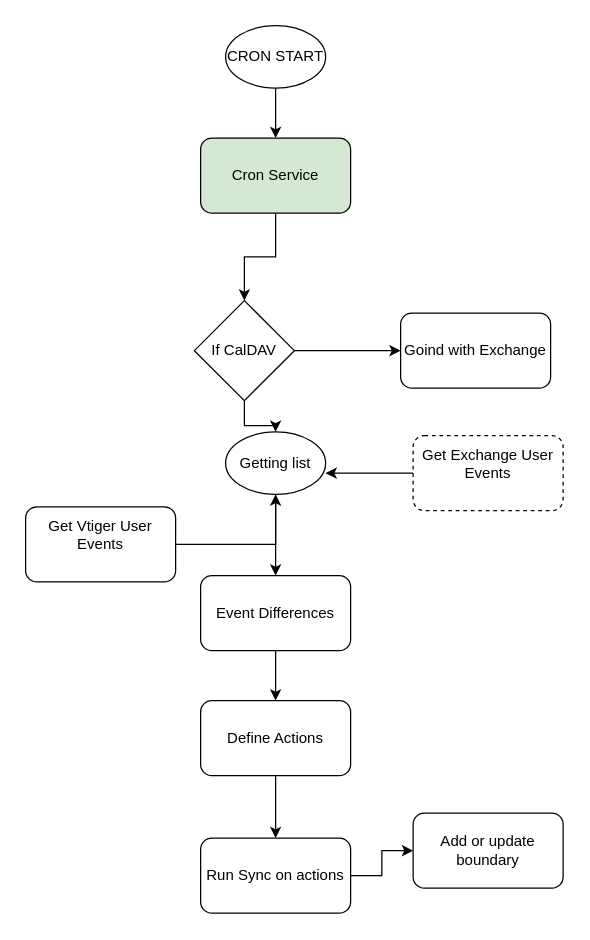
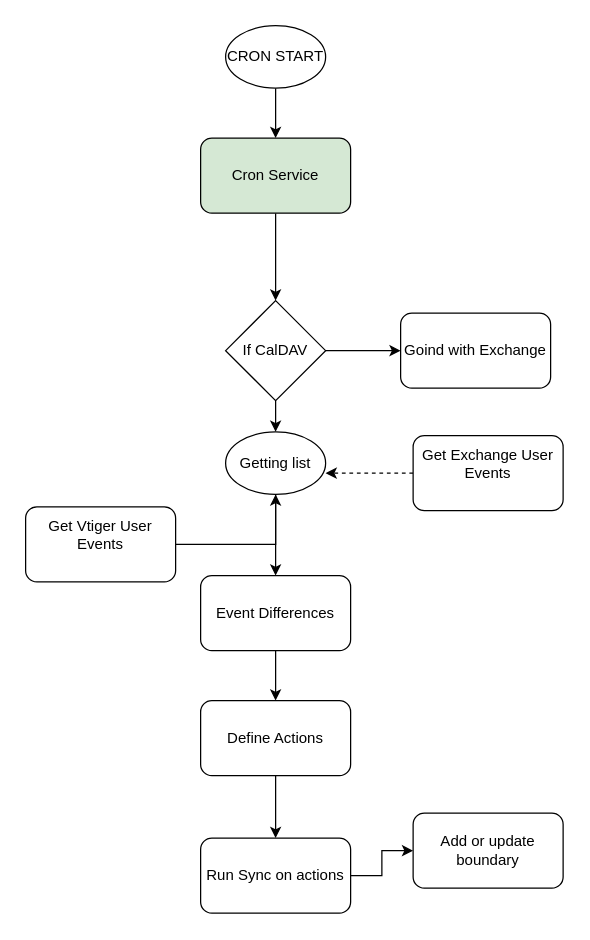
node "If CalDAV": moved (244, 351) -> (276, 351)
edge "Get Exchange User Events" -> "Getting list": style solid -> dashed
node "Get Exchange User Events": style dashed -> solid
